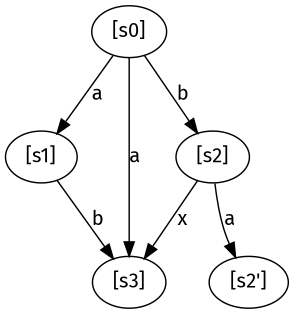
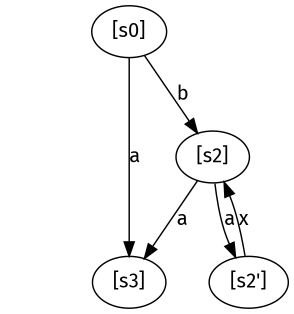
node "[s1]": removed
edge "[s2]" -> "[s3]": label "x" -> "a"
edge "[s2']" -> "[s2]": added, label "x"
